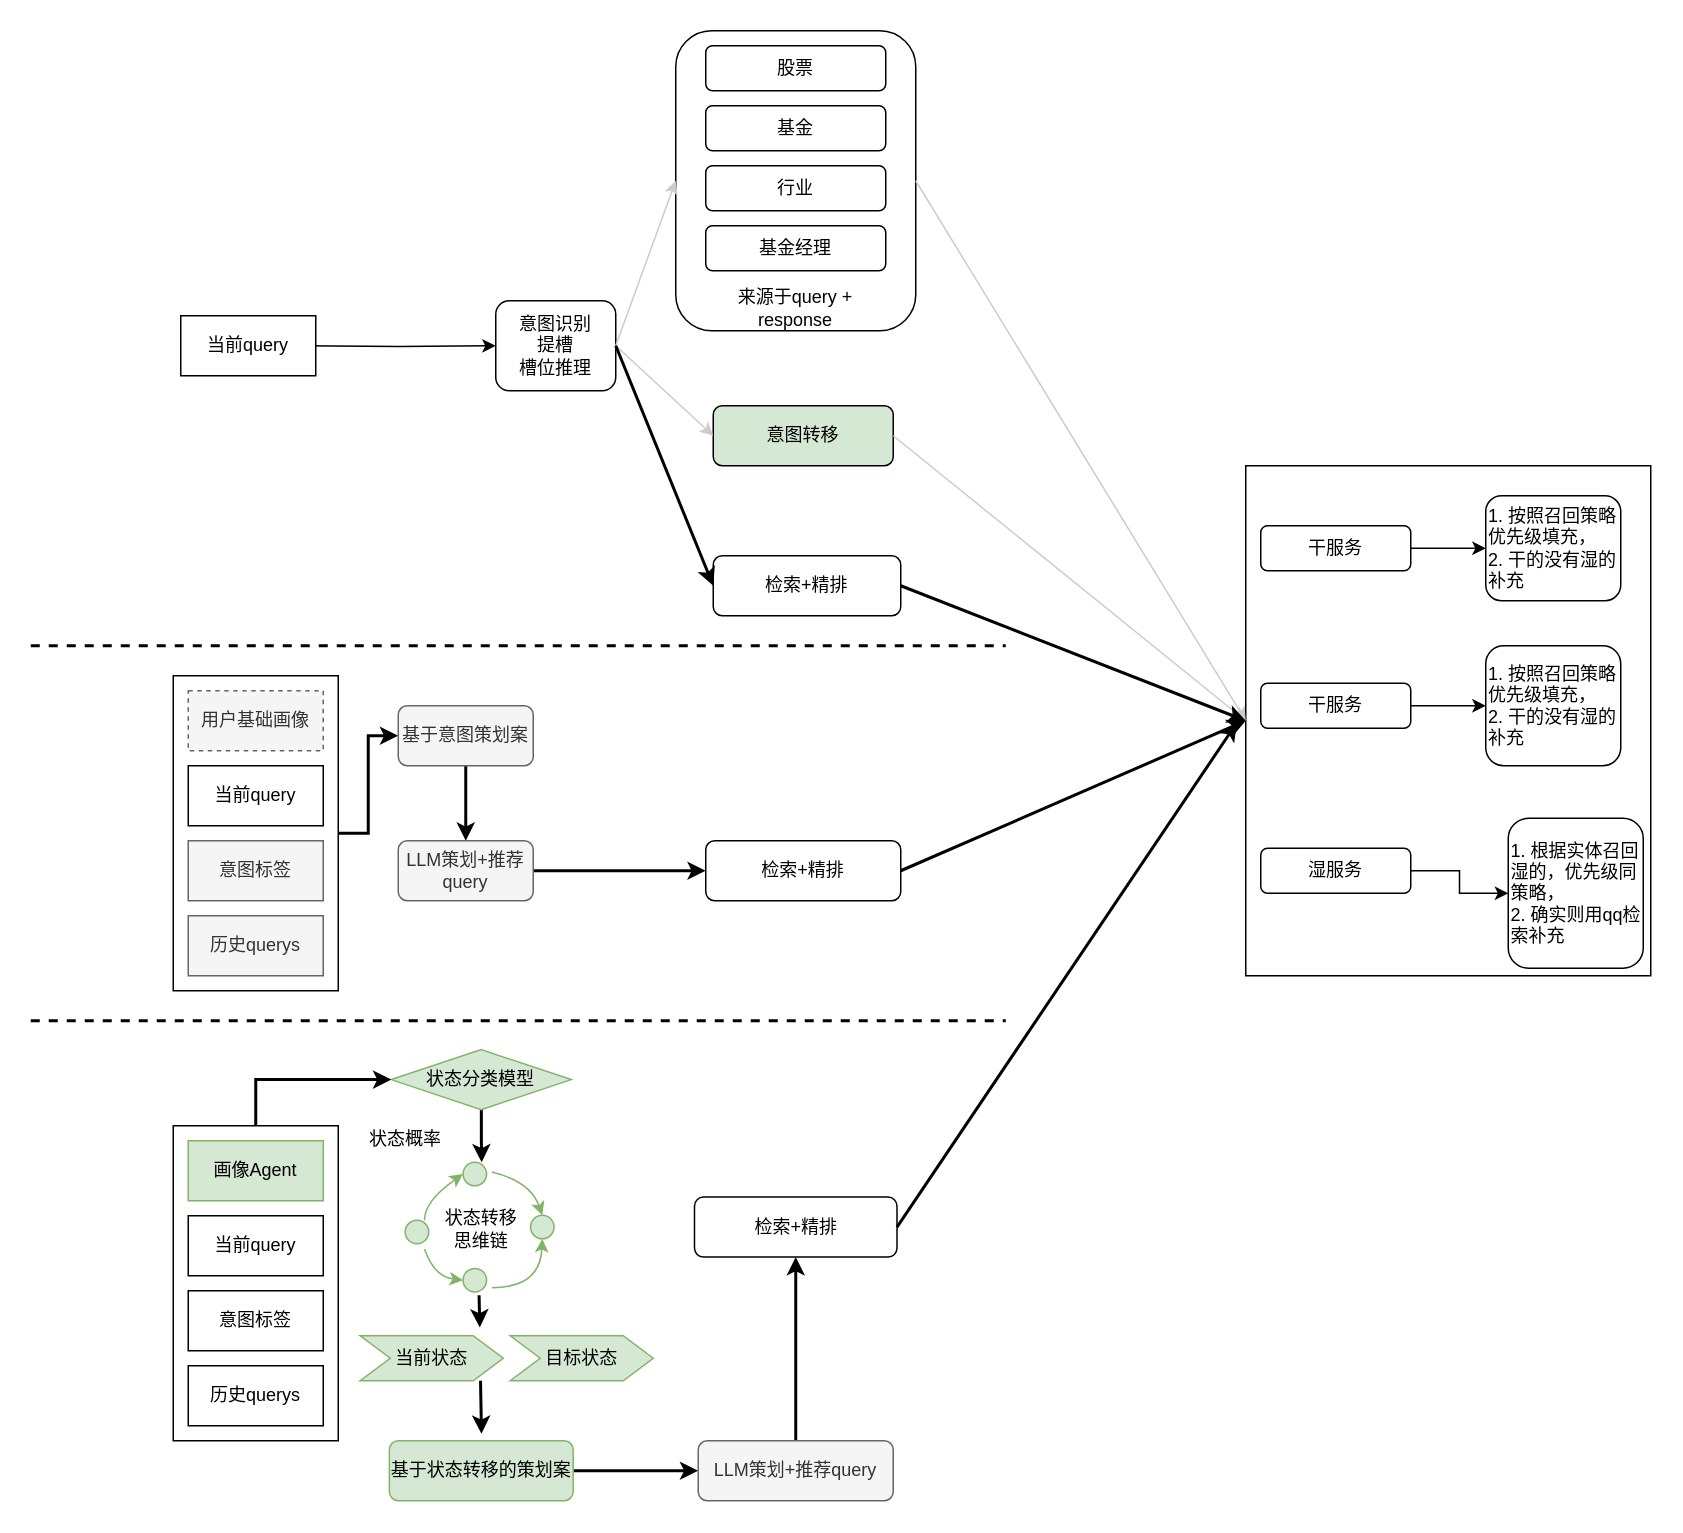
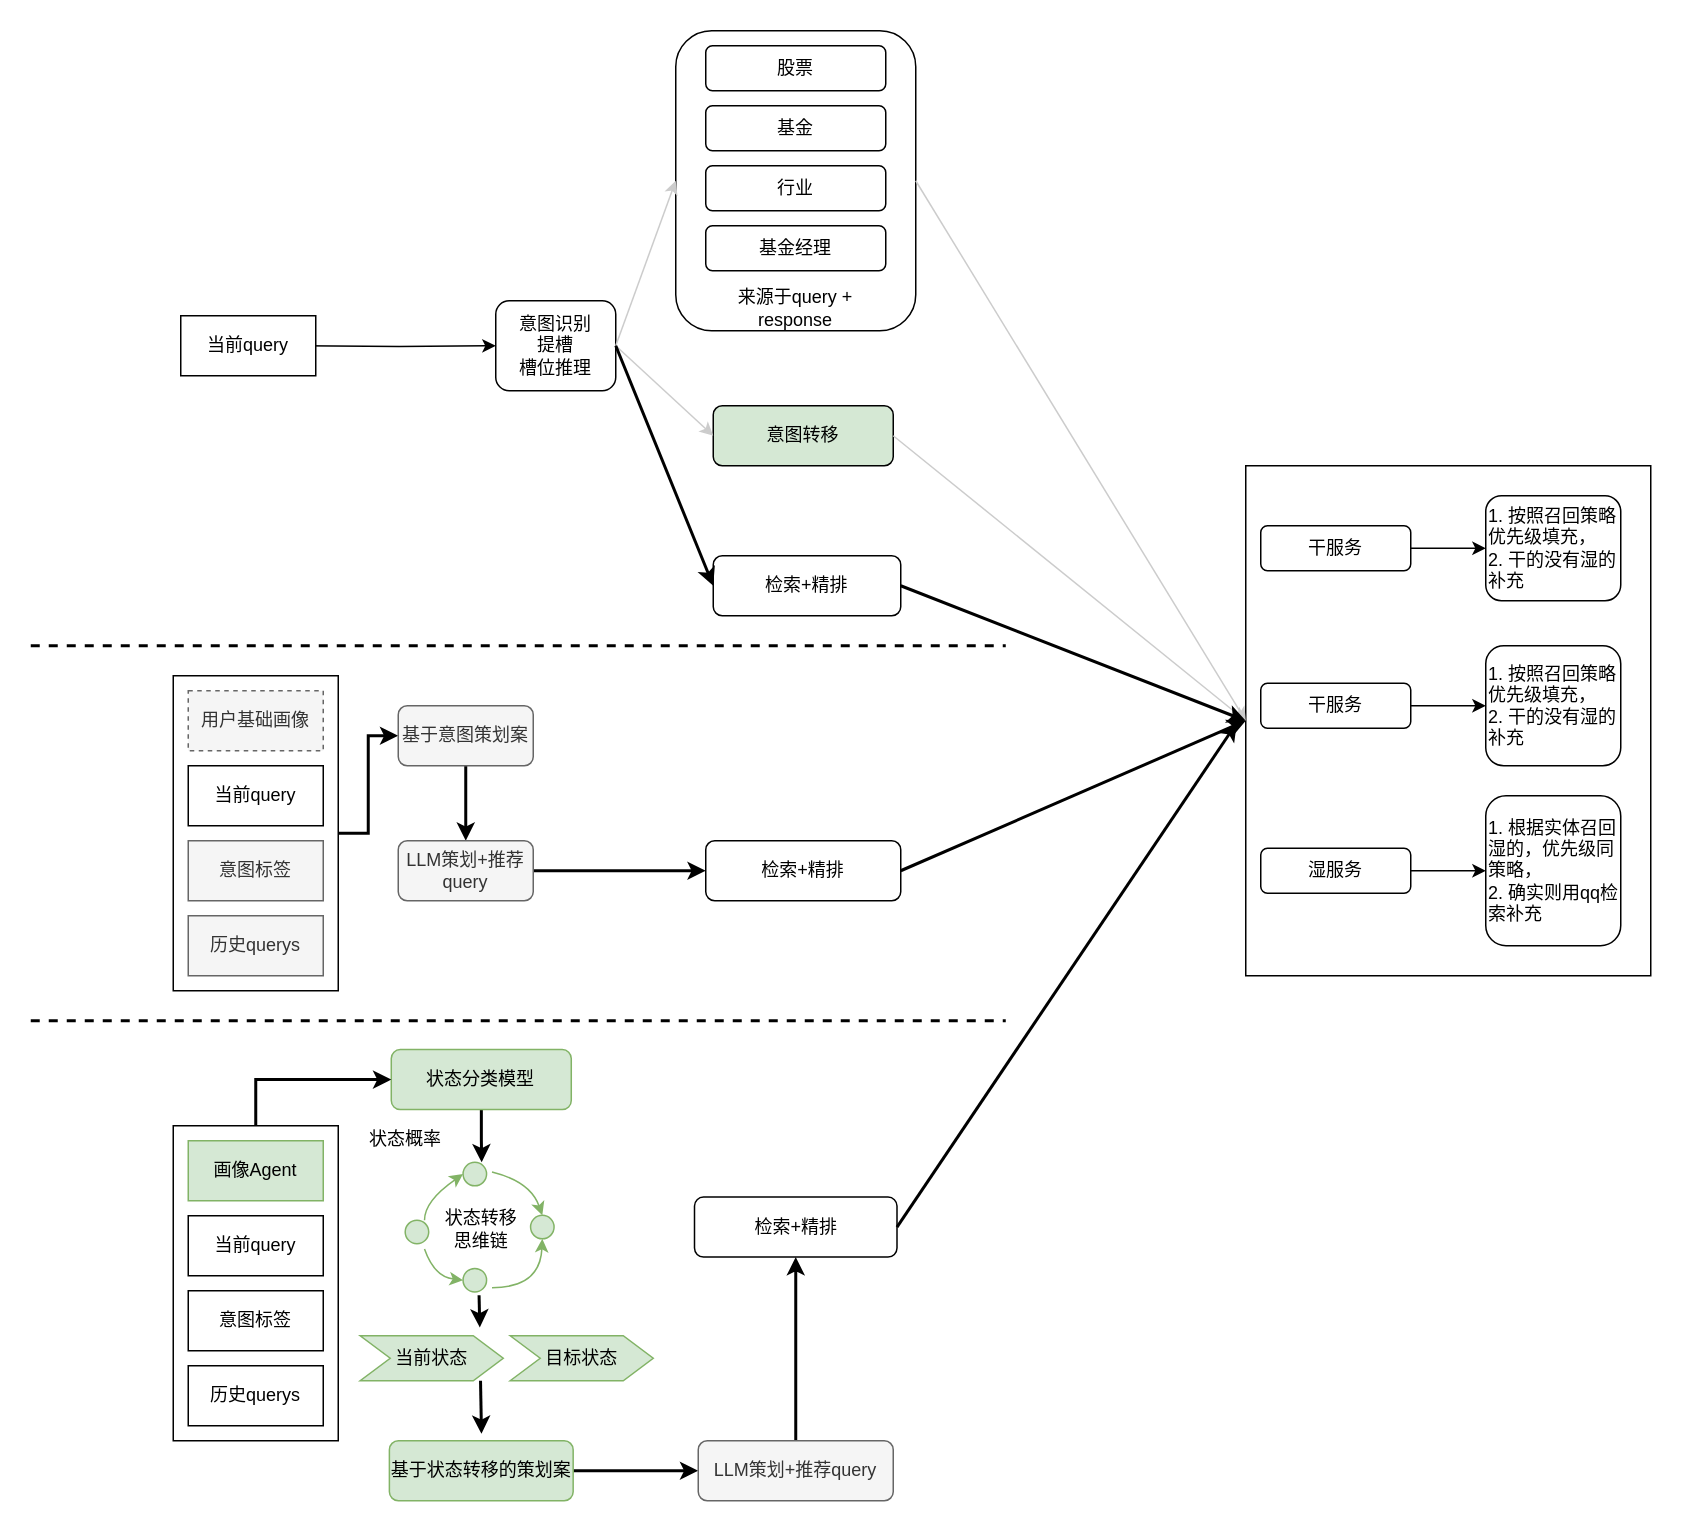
node "1. 根据实体召回湿的，优先级同策略， 2. 确实则用qq检索补充": moved (1576, 893) -> (1553, 871)
node "状态分类模型": shape diamond -> rounded rectangle
